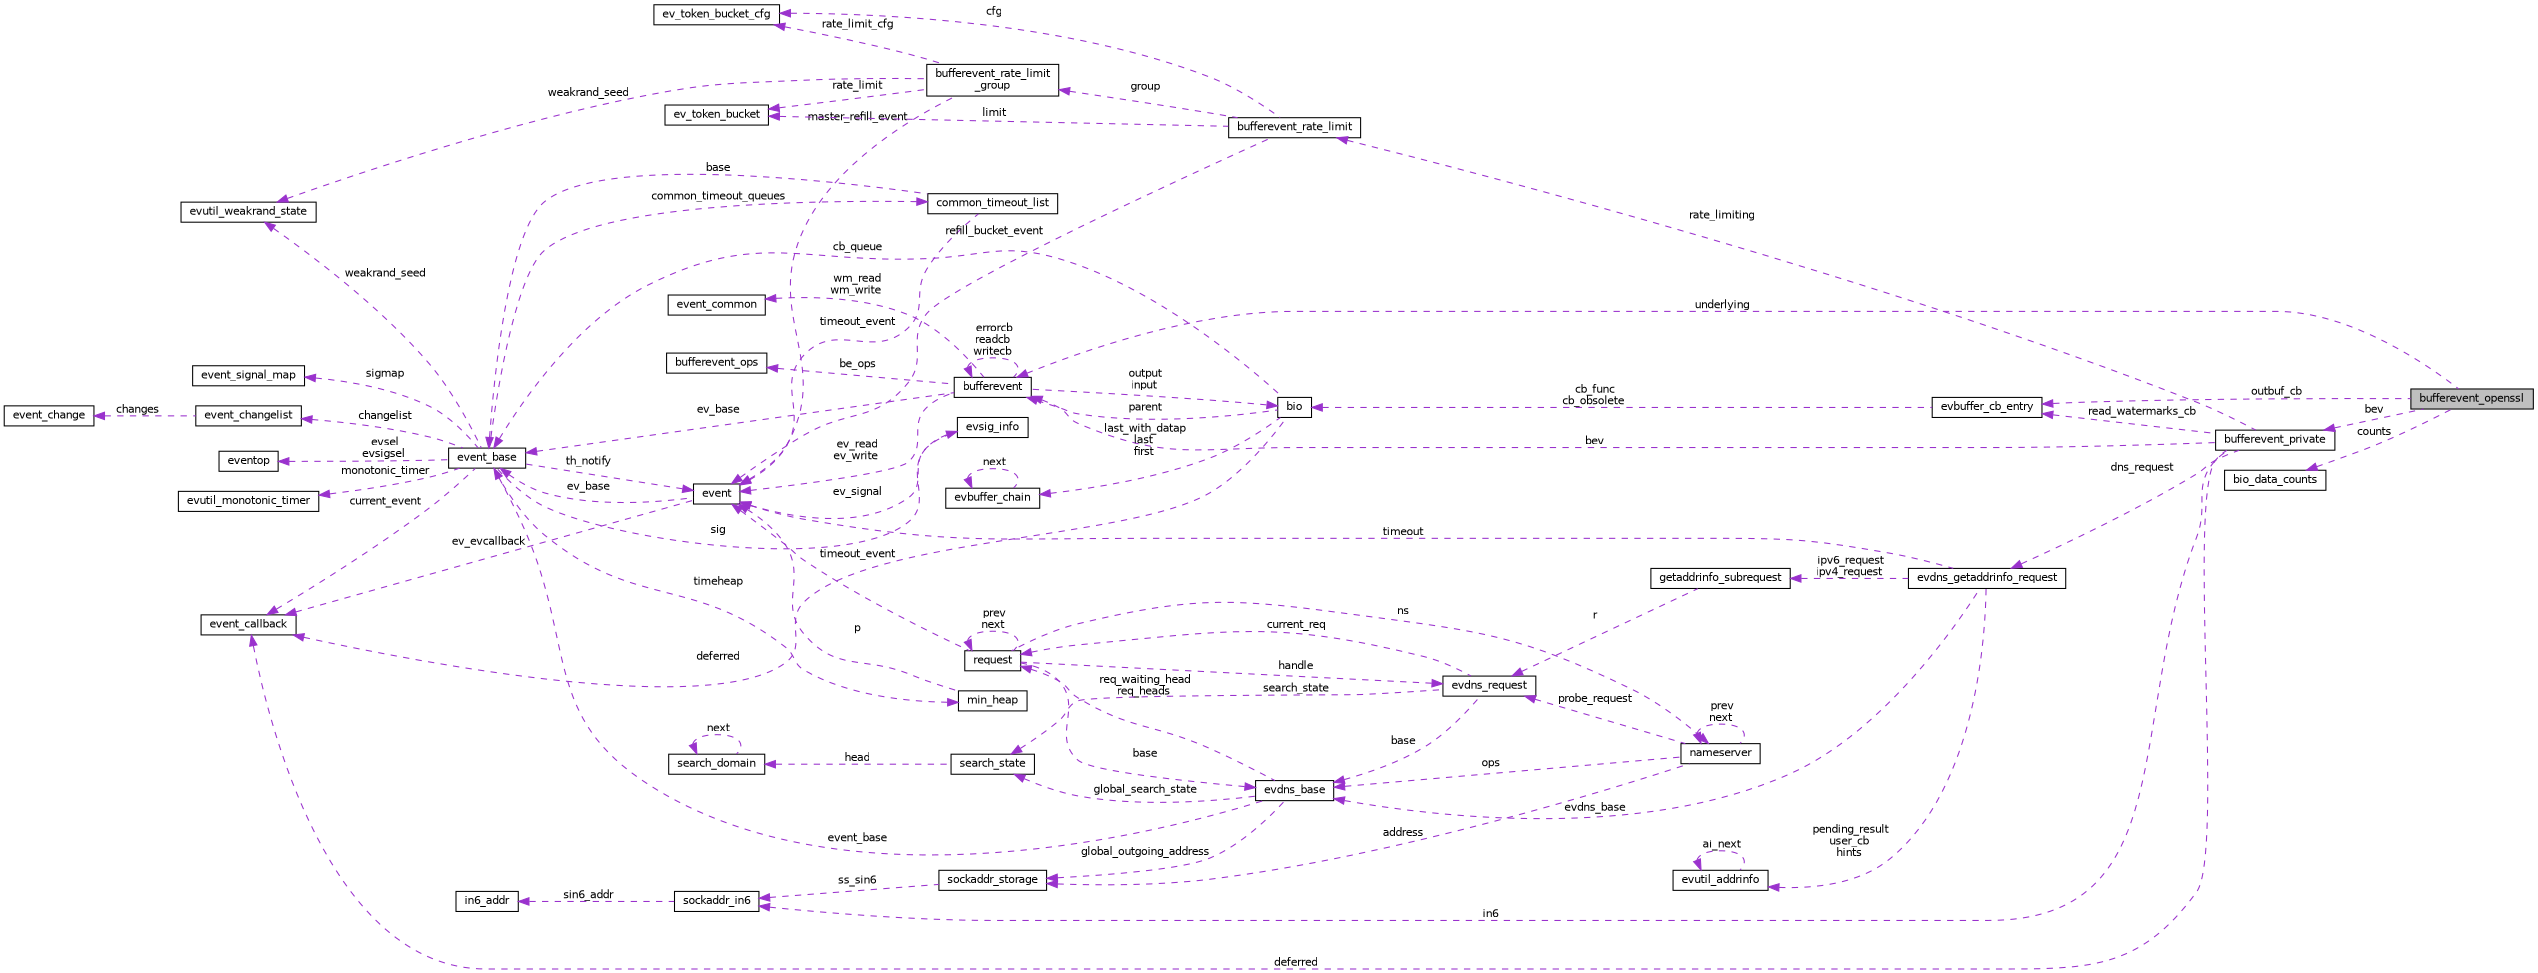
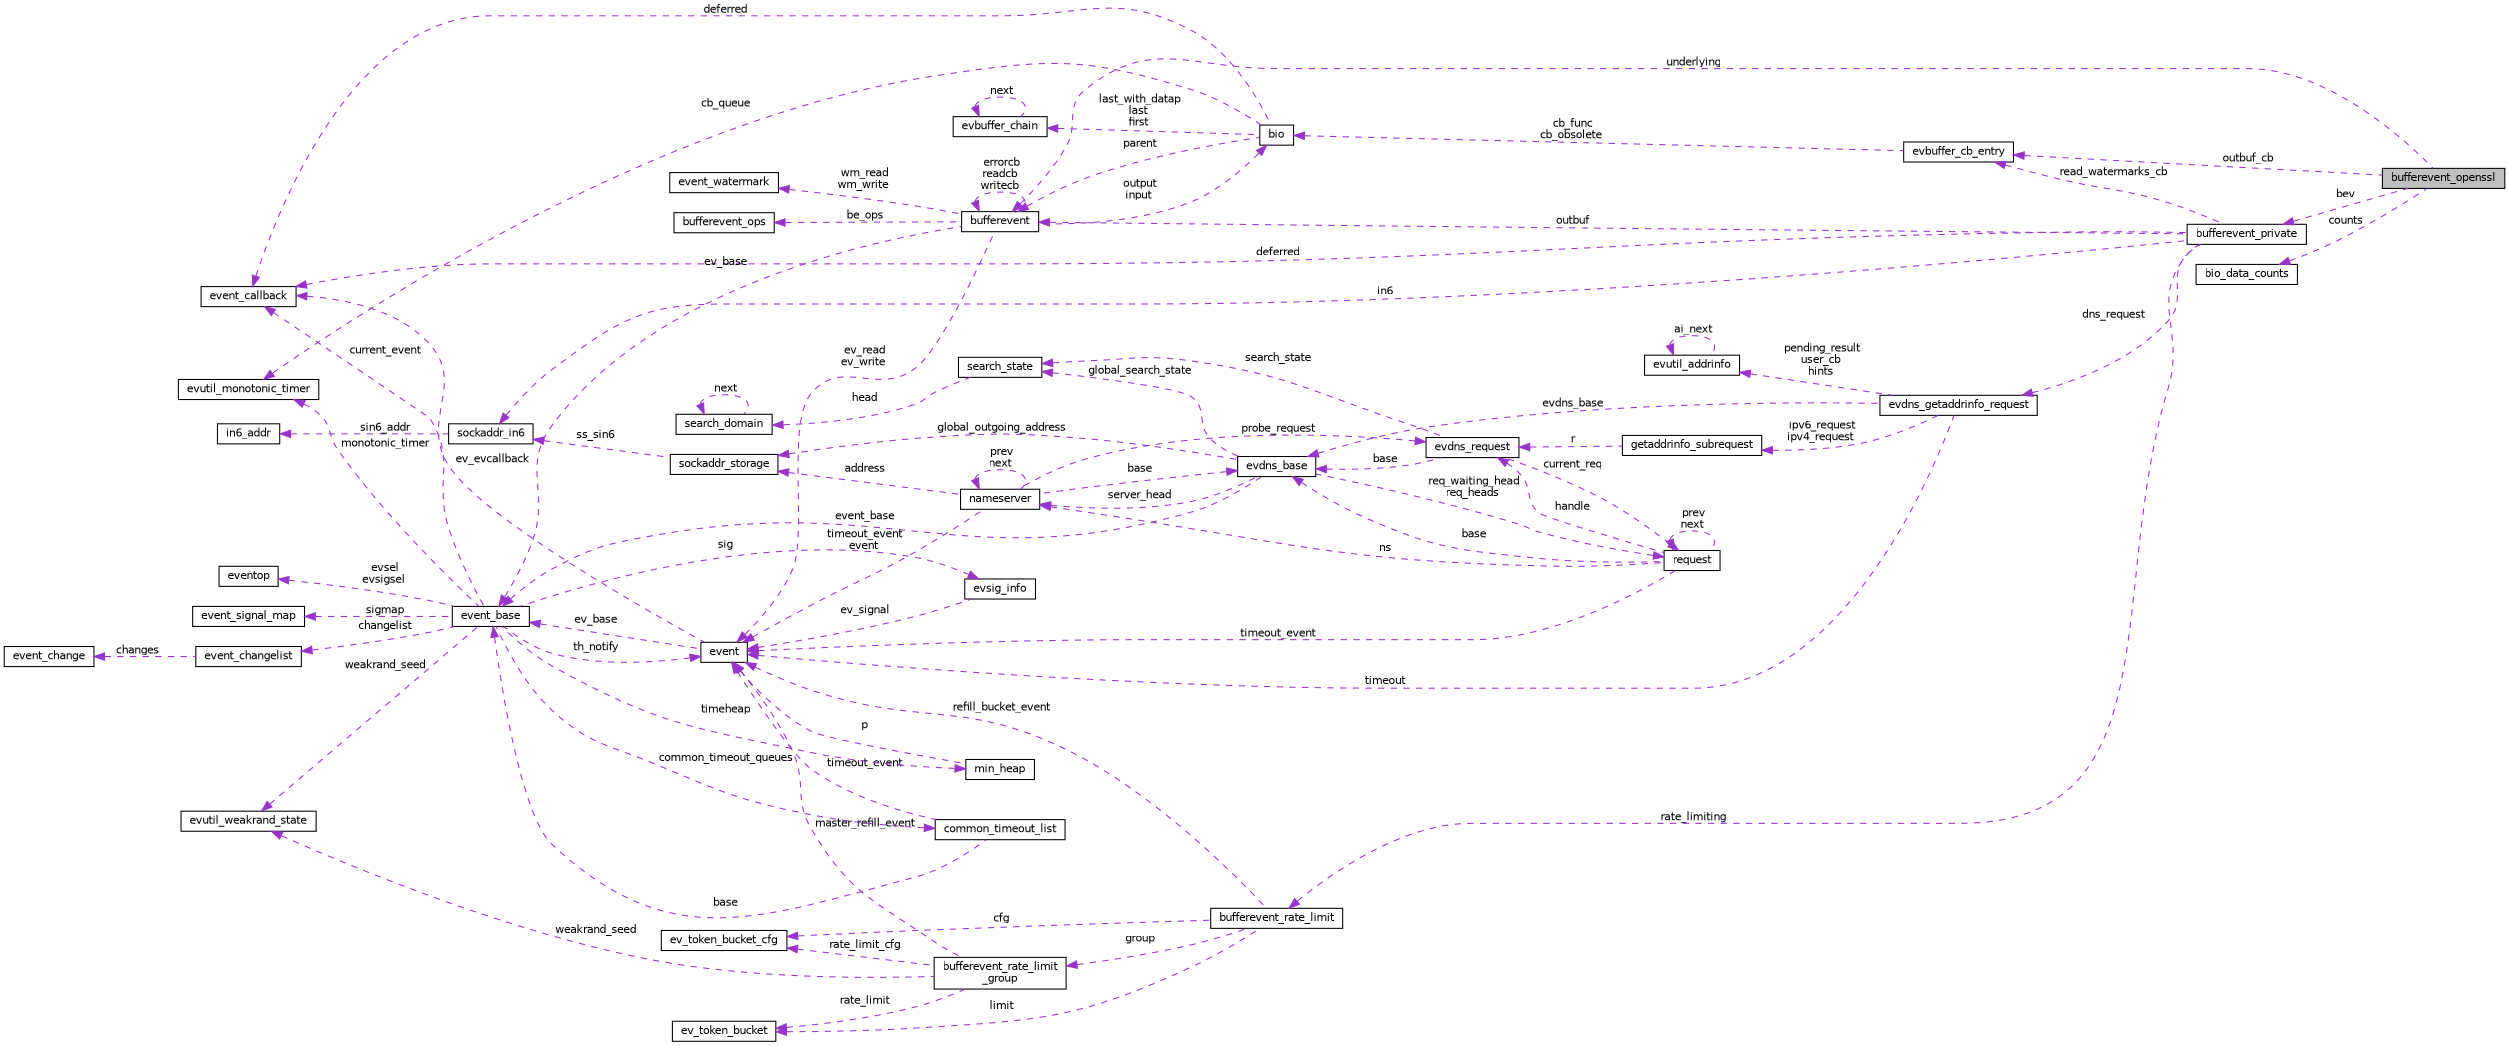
edge "bio" -> "event_base": now "bio" -> "evutil_monotonic_timer"
node "event_common": label "event_common" -> "event_watermark"
edge "bufferevent_private" -> "bufferevent": label " bev" -> " outbuf"
edge "evdns_base" -> "nameserver": added, label "server_head"
edge "nameserver" -> "event": added, label "timeout_event event"
edge "nameserver" -> "evdns_base": label " ops" -> " base"
